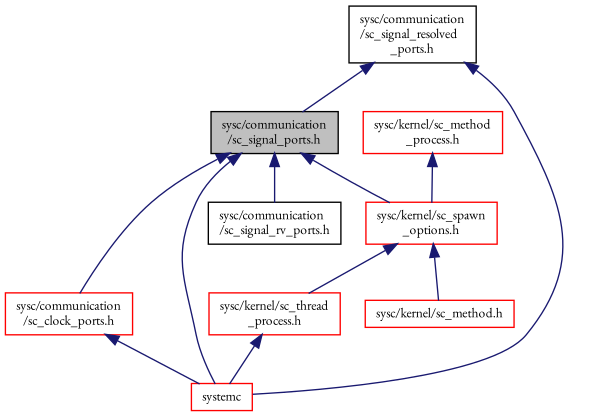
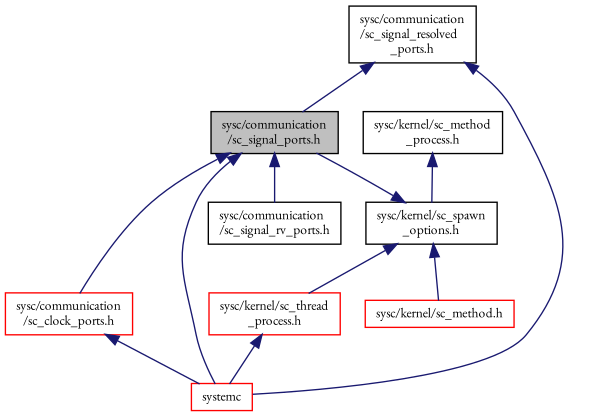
node "sysc/kernel/sc_method _process.h": color red -> black
edge "sysc/kernel/sc_spawn _options.h" -> "sysc/communication /sc_signal_ports.h": reversed
node "sysc/kernel/sc_spawn _options.h": color red -> black
